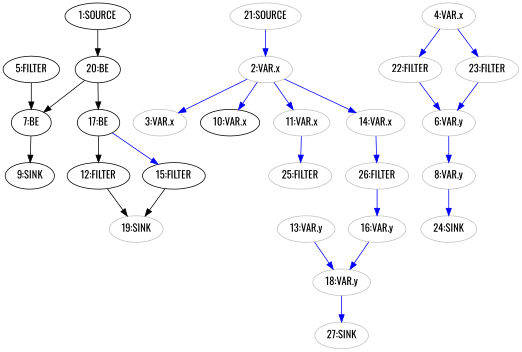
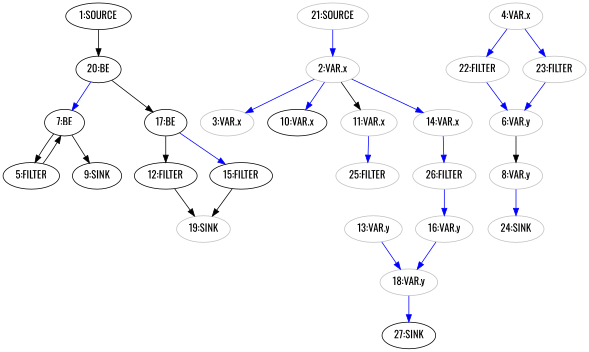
edge "2:VAR.x" -> "11:VAR.x": color blue -> black
edge "20:BE" -> "7:BE": color black -> blue
edge "7:BE" -> "5:FILTER": added
edge "6:VAR.y" -> "8:VAR.y": color blue -> black
node "27:SINK": color grey -> black
